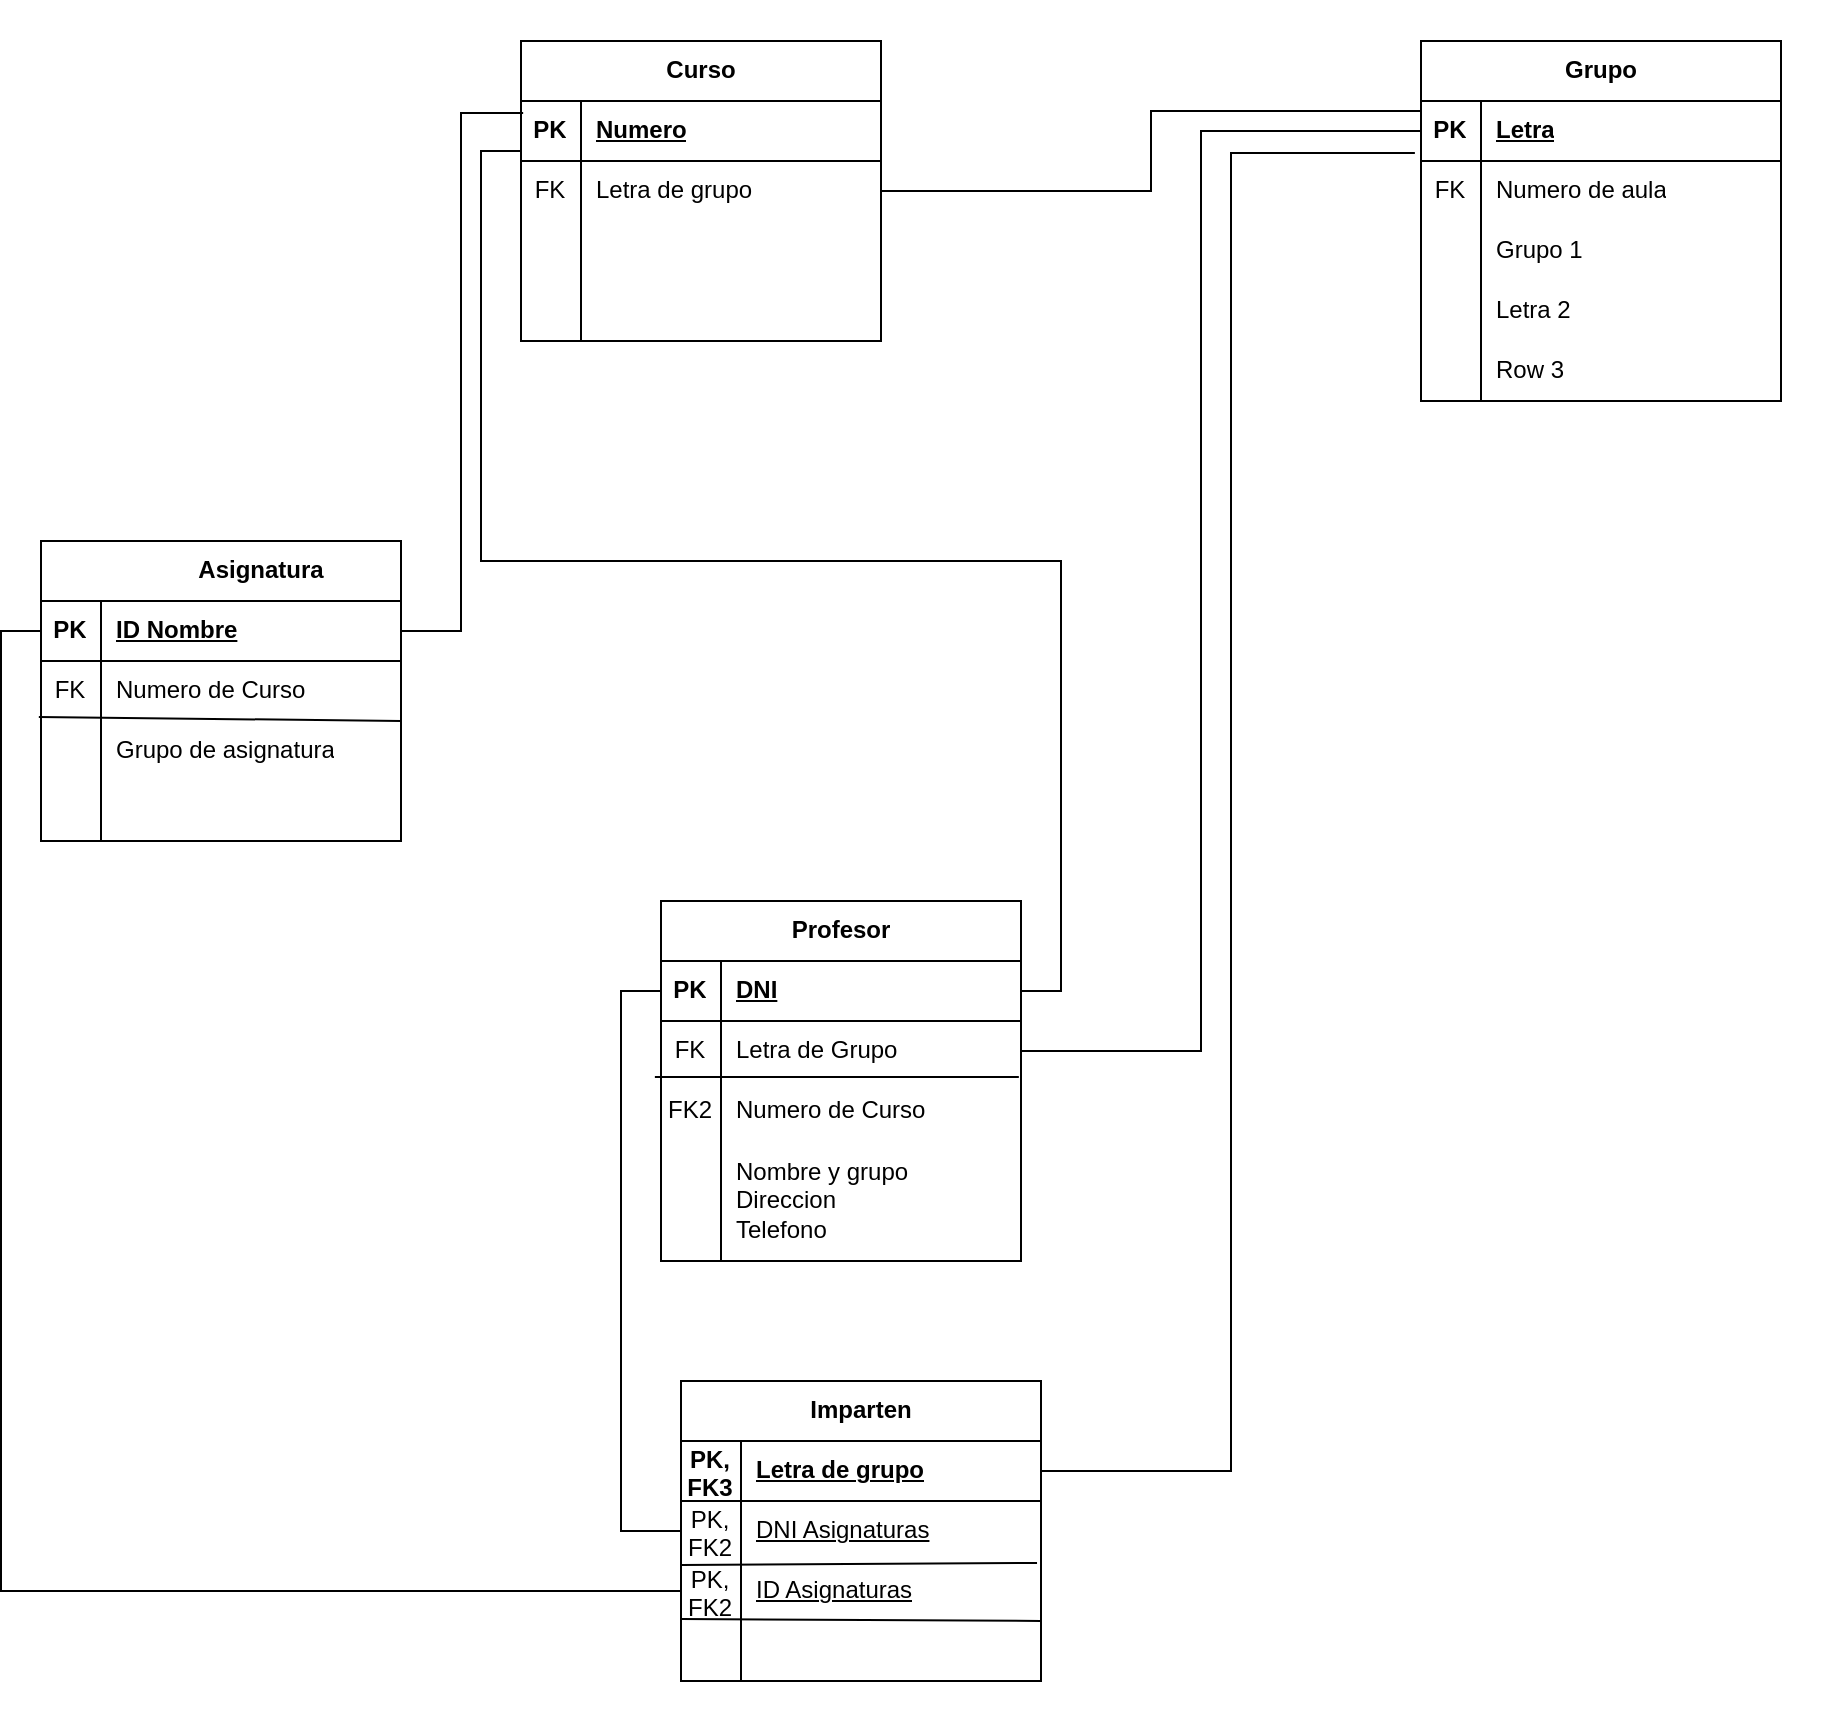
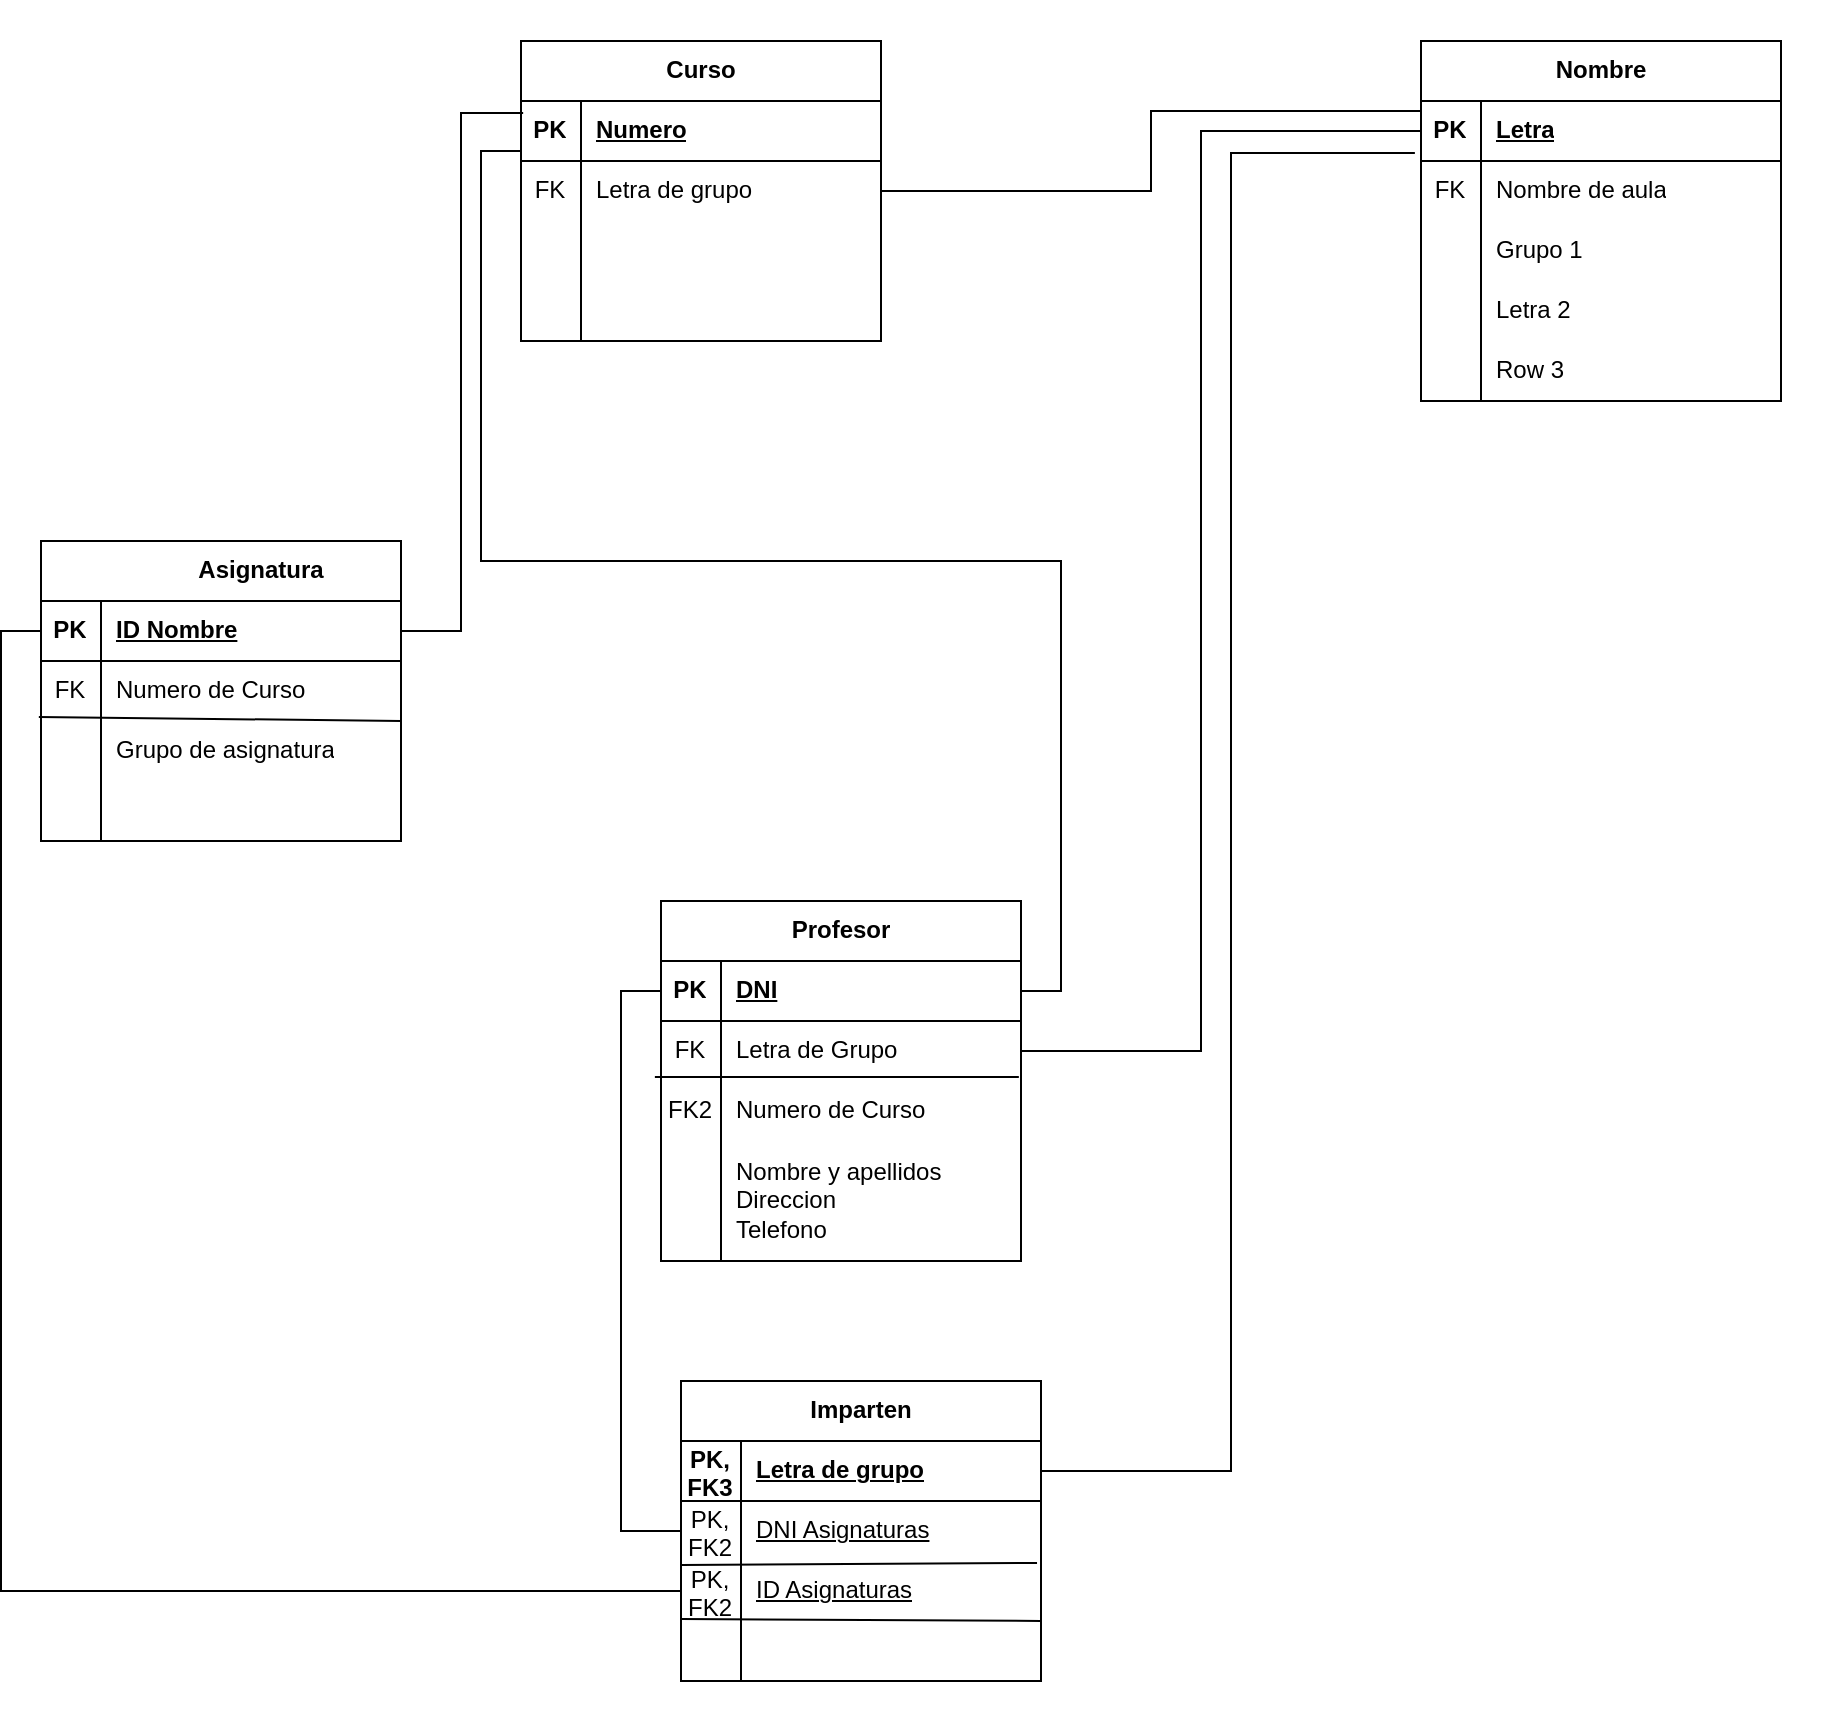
node "Grupo": label "Grupo" -> "Nombre"
node "Numero de aula": label "Numero de aula" -> "Nombre de aula"
node "Nombre y grupo DireccionTelefono": label "Nombre y grupo DireccionTelefono" -> "Nombre y apellidos DireccionTelefono"
